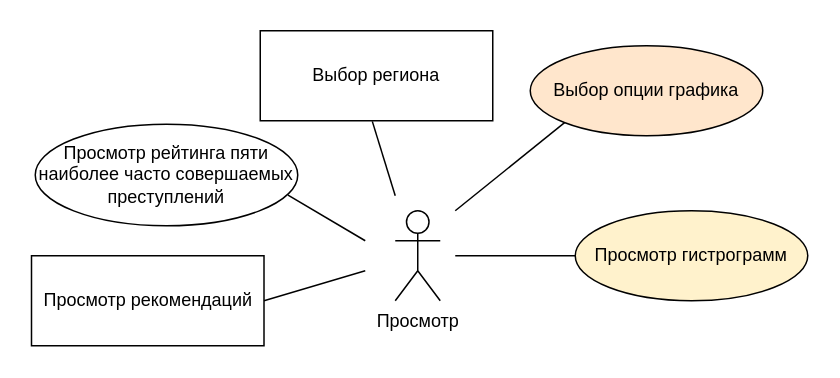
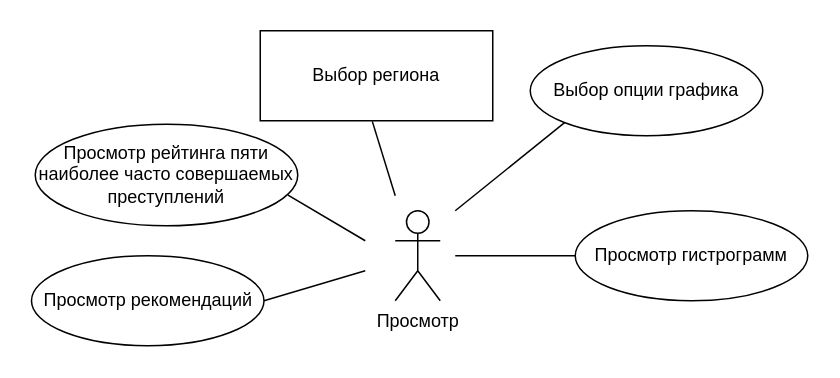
node "Выбор опции графика": fillcolor #ffe6cc -> #ffffff
node "Просмотр гистрограмм": fillcolor #fff2cc -> #ffffff
node "Просмотр рекомендаций": shape rectangle -> ellipse
